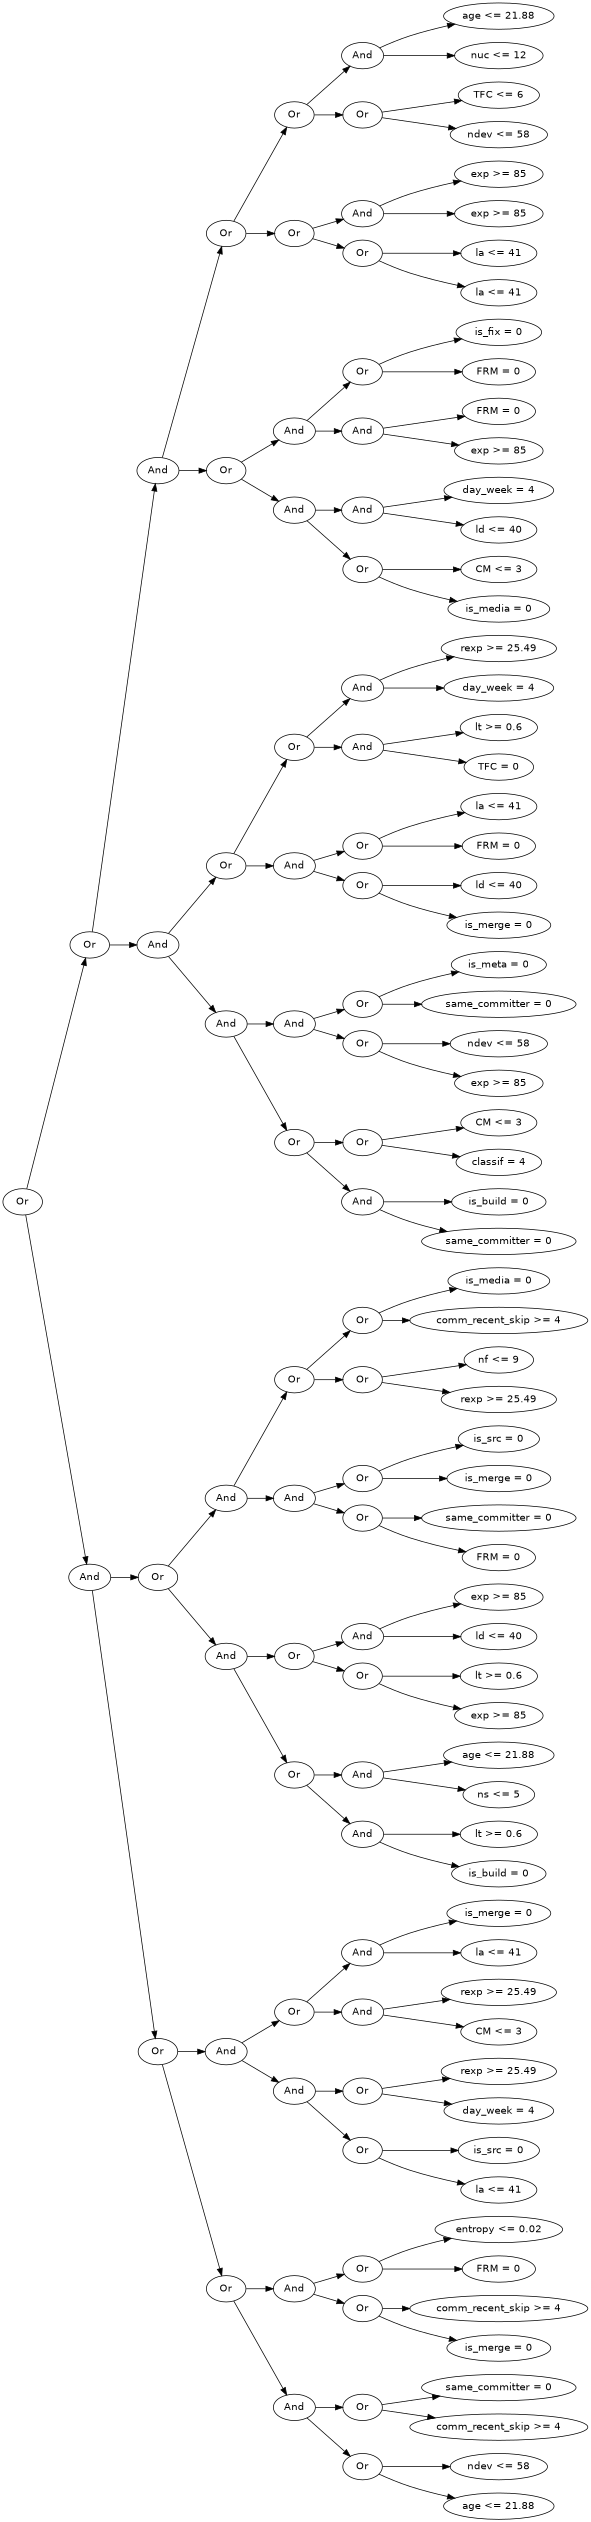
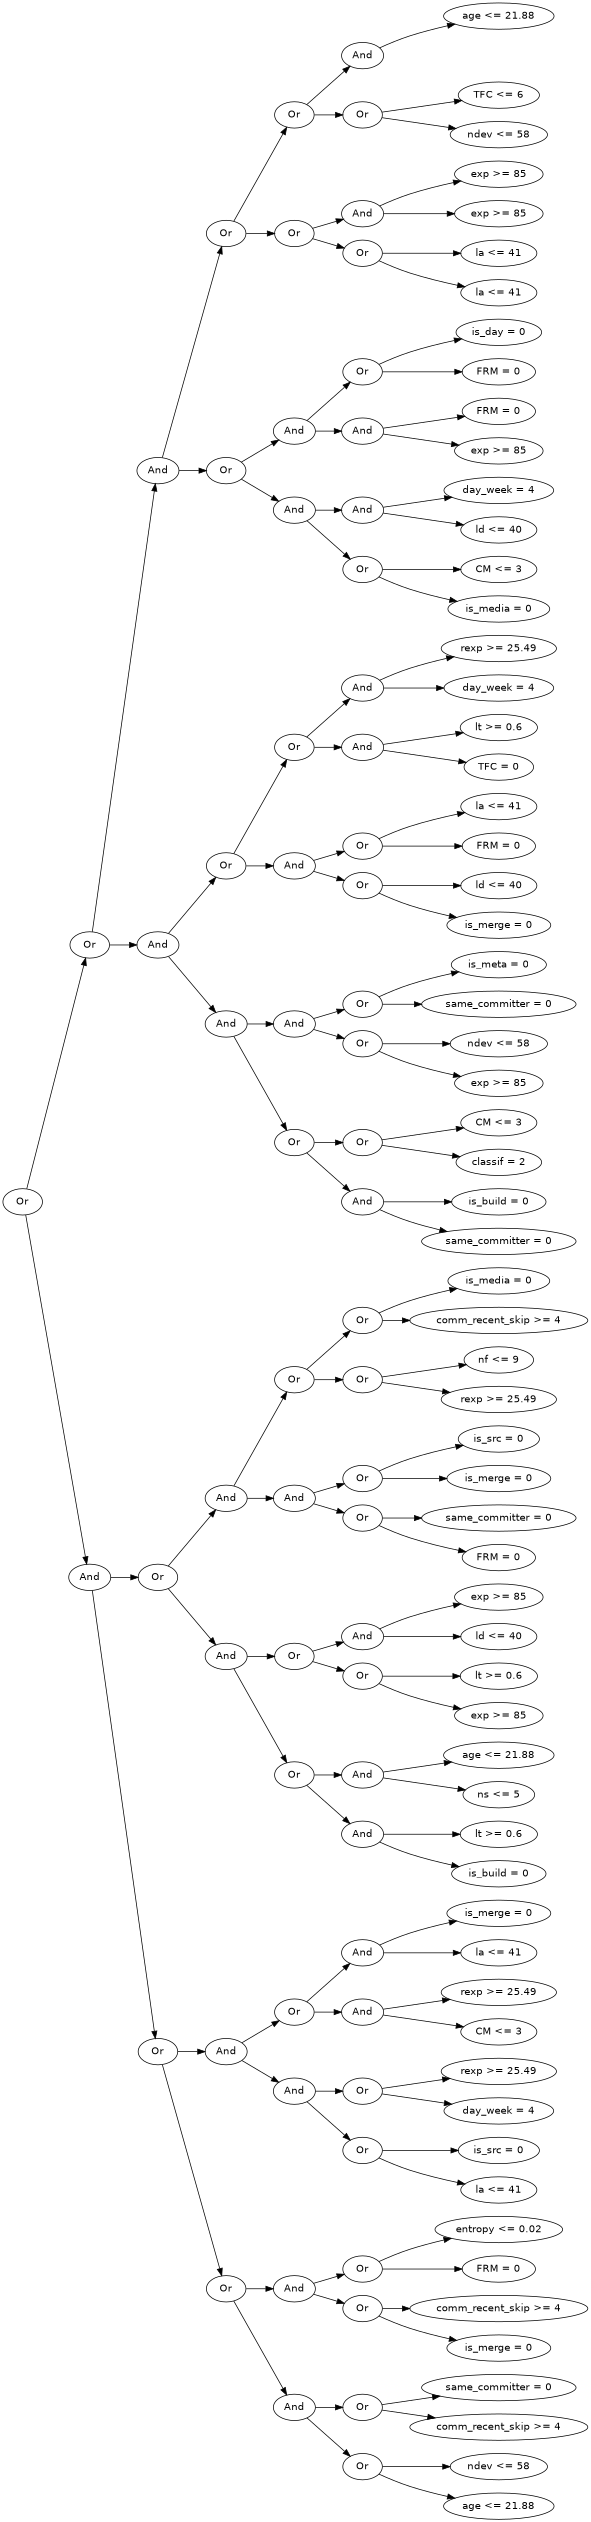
node "nuc <= 12": removed
node "is_fix = 0": label "is_fix = 0" -> "is_day = 0"
node "classif = 4": label "classif = 4" -> "classif = 2"
